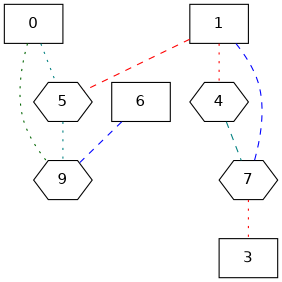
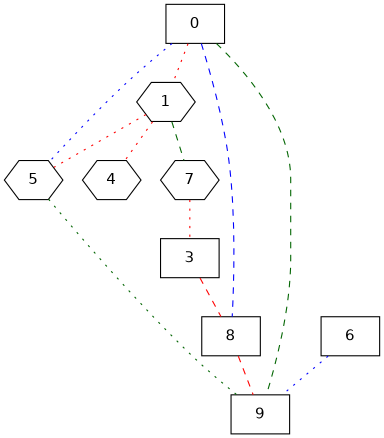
node "1": shape box -> hexagon
edge "0" -- "5": color teal -> blue
edge "0" -- "1": added
edge "1" -- "5": style dashed -> dotted
edge "1" -- "7": color blue -> darkgreen
edge "0" -- "9": style dotted -> dashed
edge "5" -- "9": color teal -> darkgreen
edge "4" -- "7": removed
edge "6" -- "9": style dashed -> dotted
node "9": shape hexagon -> box
node "8": added
